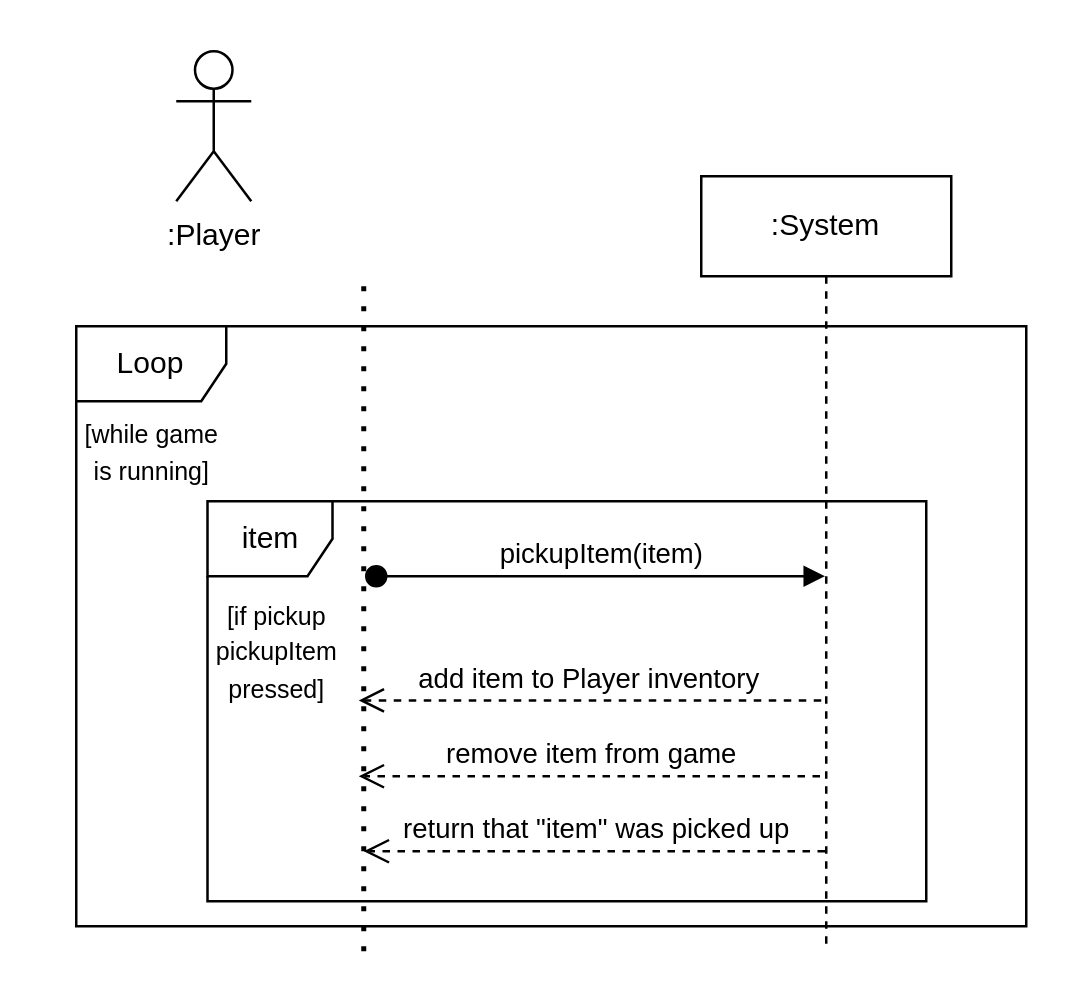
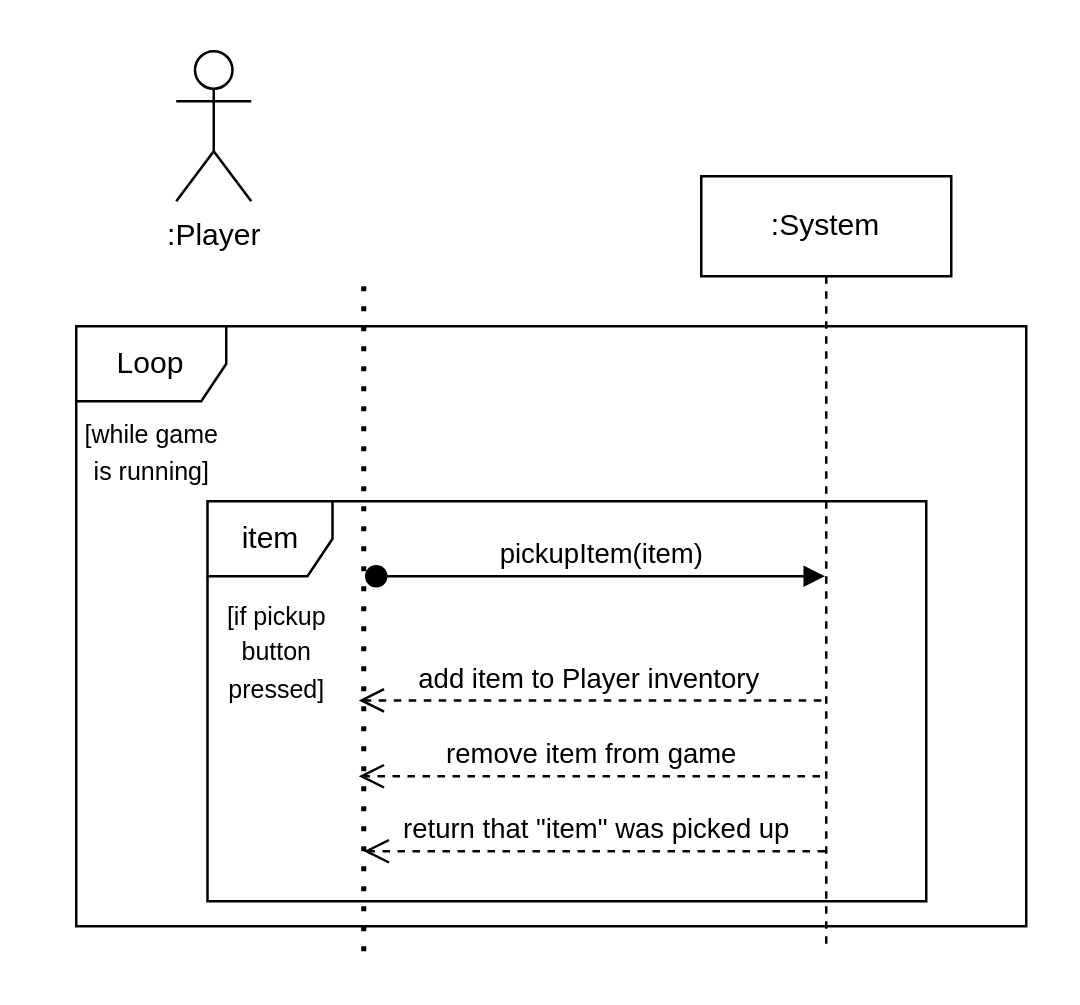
node "[if pickup pickupItem pressed]": label "[if pickup pickupItem pressed]" -> "[if pickup button pressed]"
